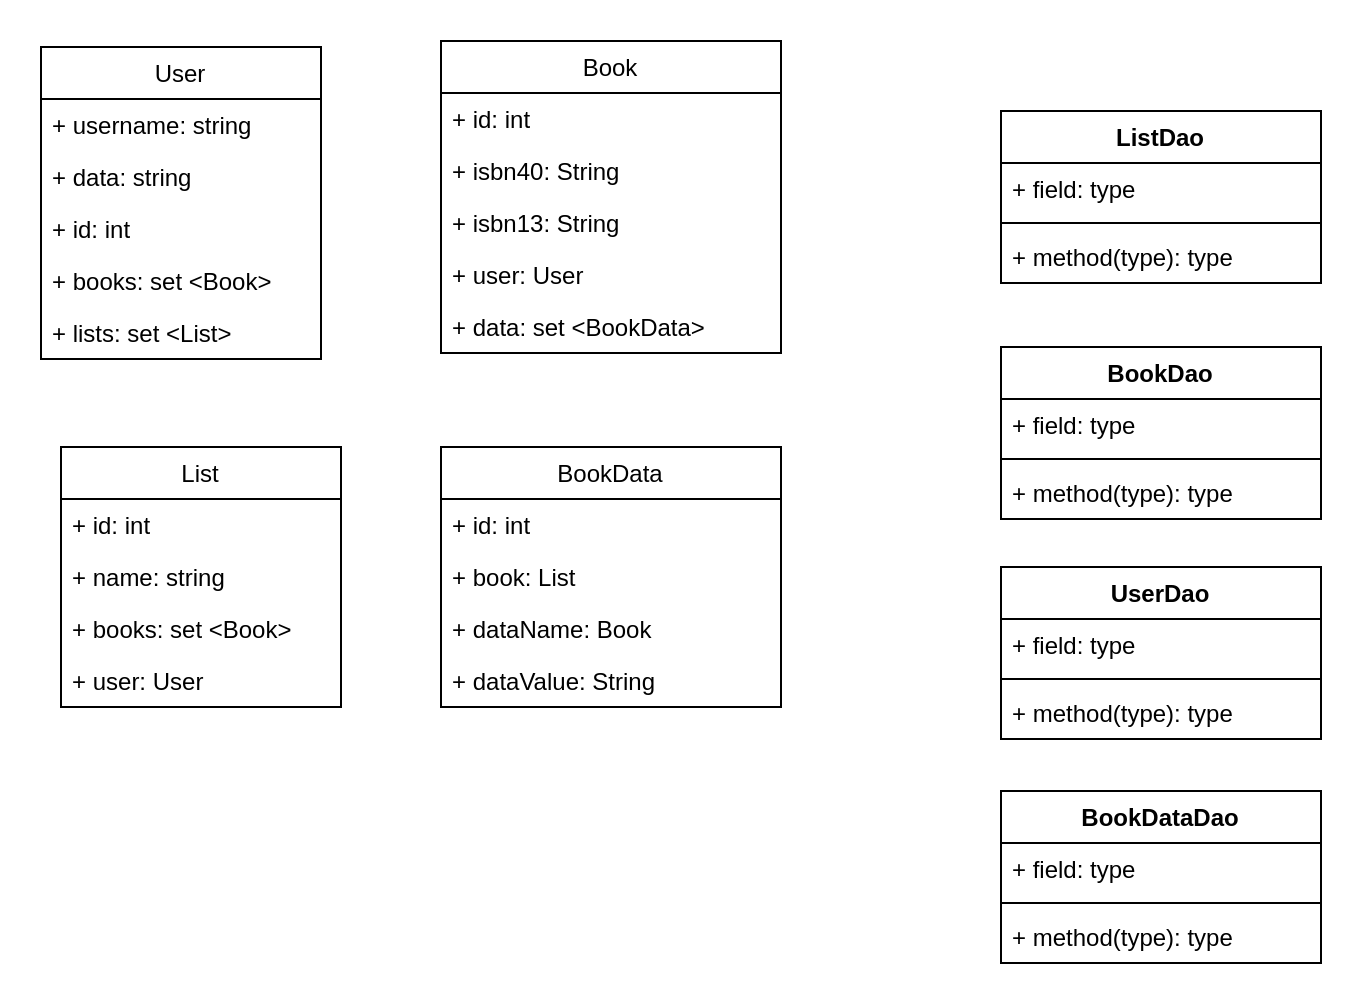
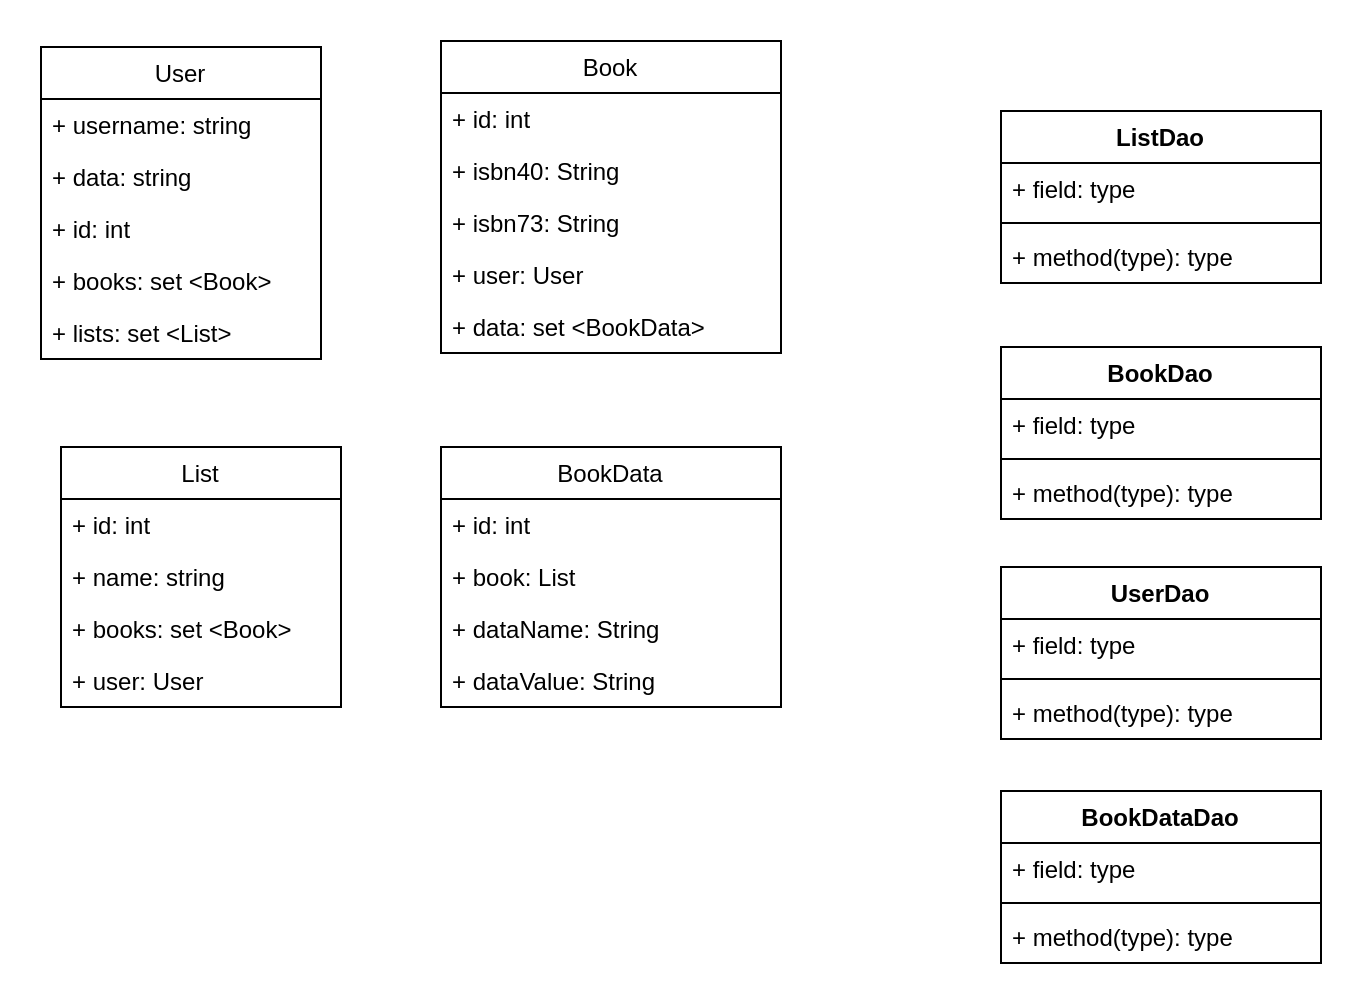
node "+ isbn13: String": label "+ isbn13: String" -> "+ isbn73: String"
node "+ dataName: Book": label "+ dataName: Book" -> "+ dataName: String"
